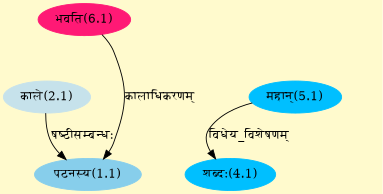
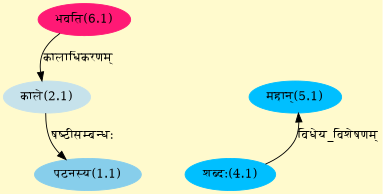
edge "भवति(6.1)" -> "पठनस्य(1.1)": now "भवति(6.1)" -> "काले(2.1)"
edge "महान्(5.1)" -> "शब्दः(4.1)": reversed
